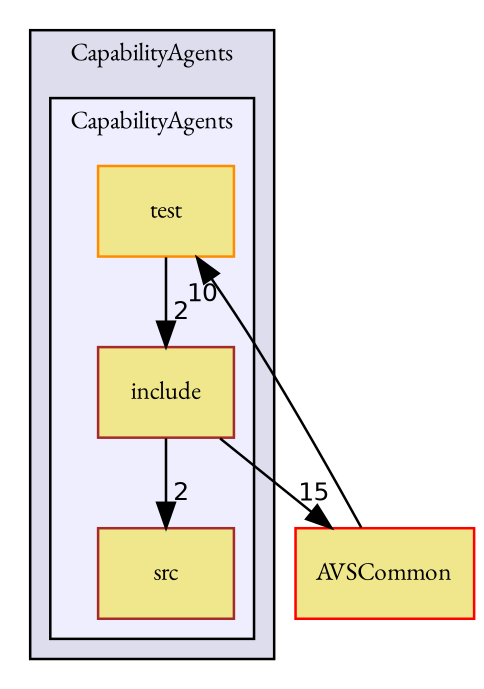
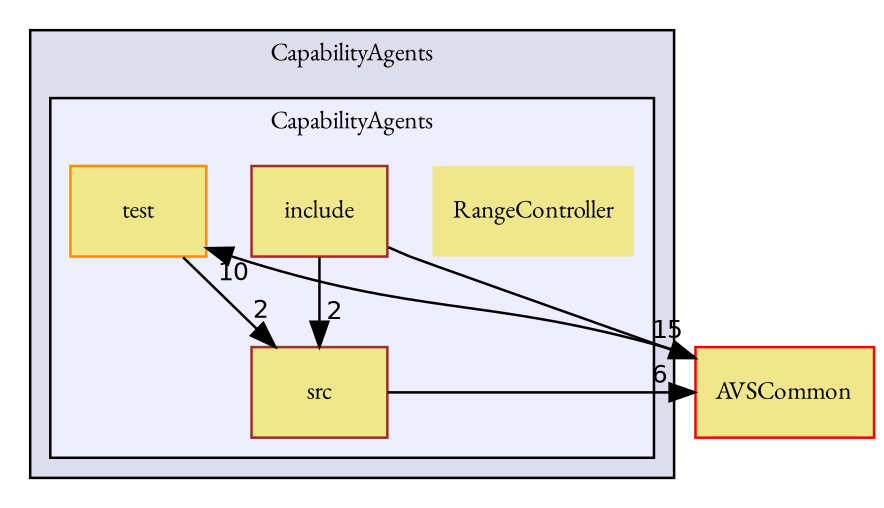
node "RangeController": added
edge "test" -> "include": now "test" -> "src"
edge "src" -> "AVSCommon": added
